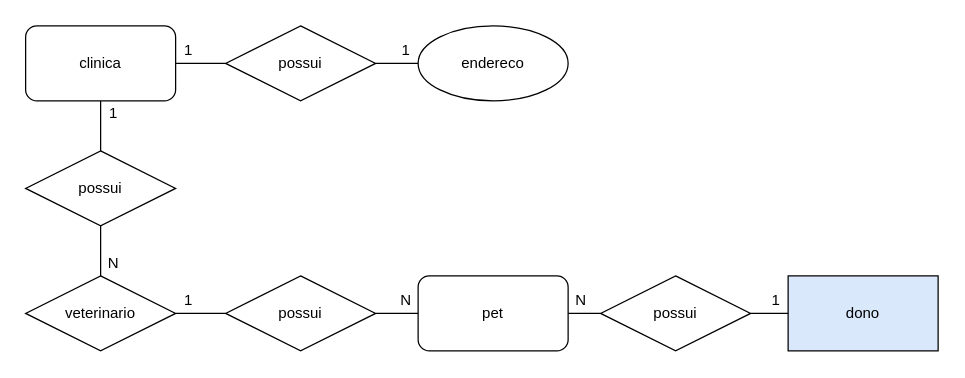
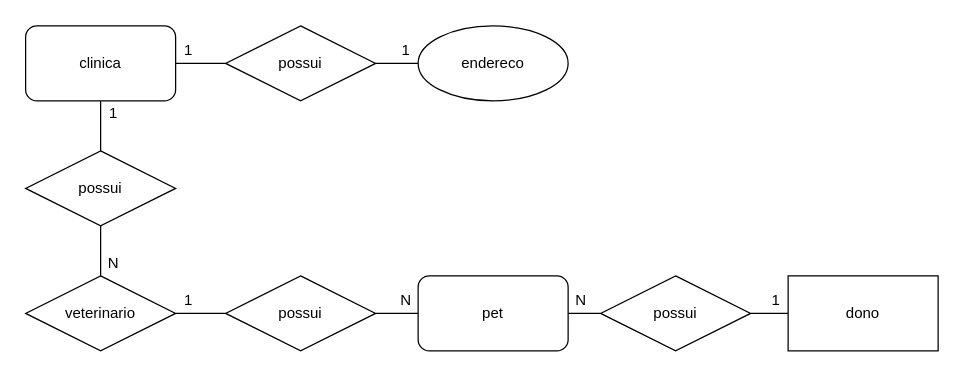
node "dono": fillcolor #dae8fc -> #ffffff
